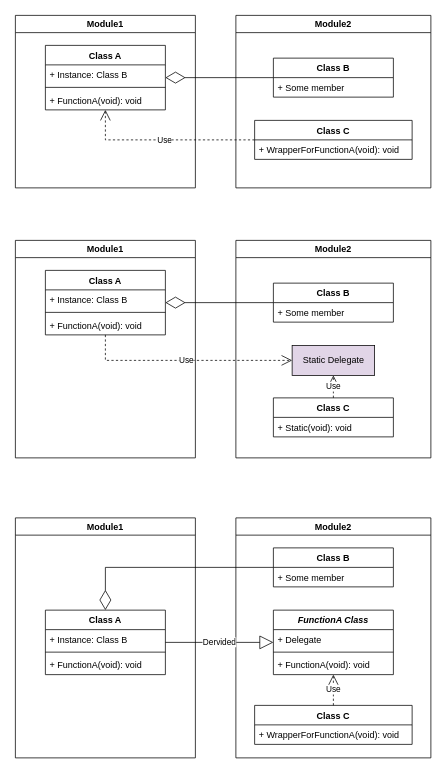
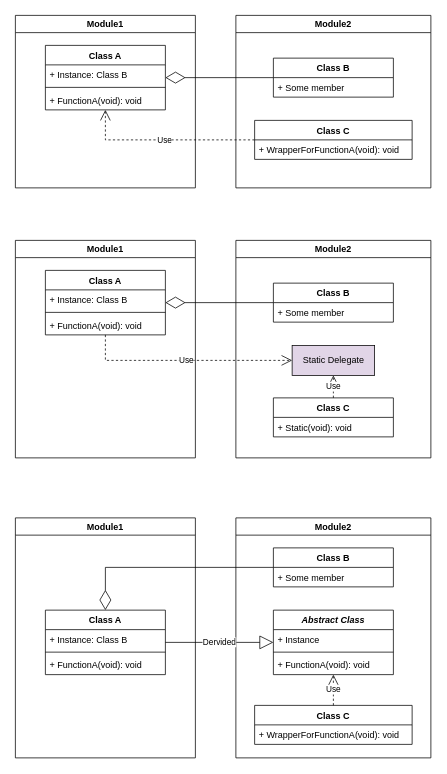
node "FunctionA Class": label "FunctionA Class" -> "Abstract Class"
node "+ Delegate": label "+ Delegate" -> "+ Instance"
